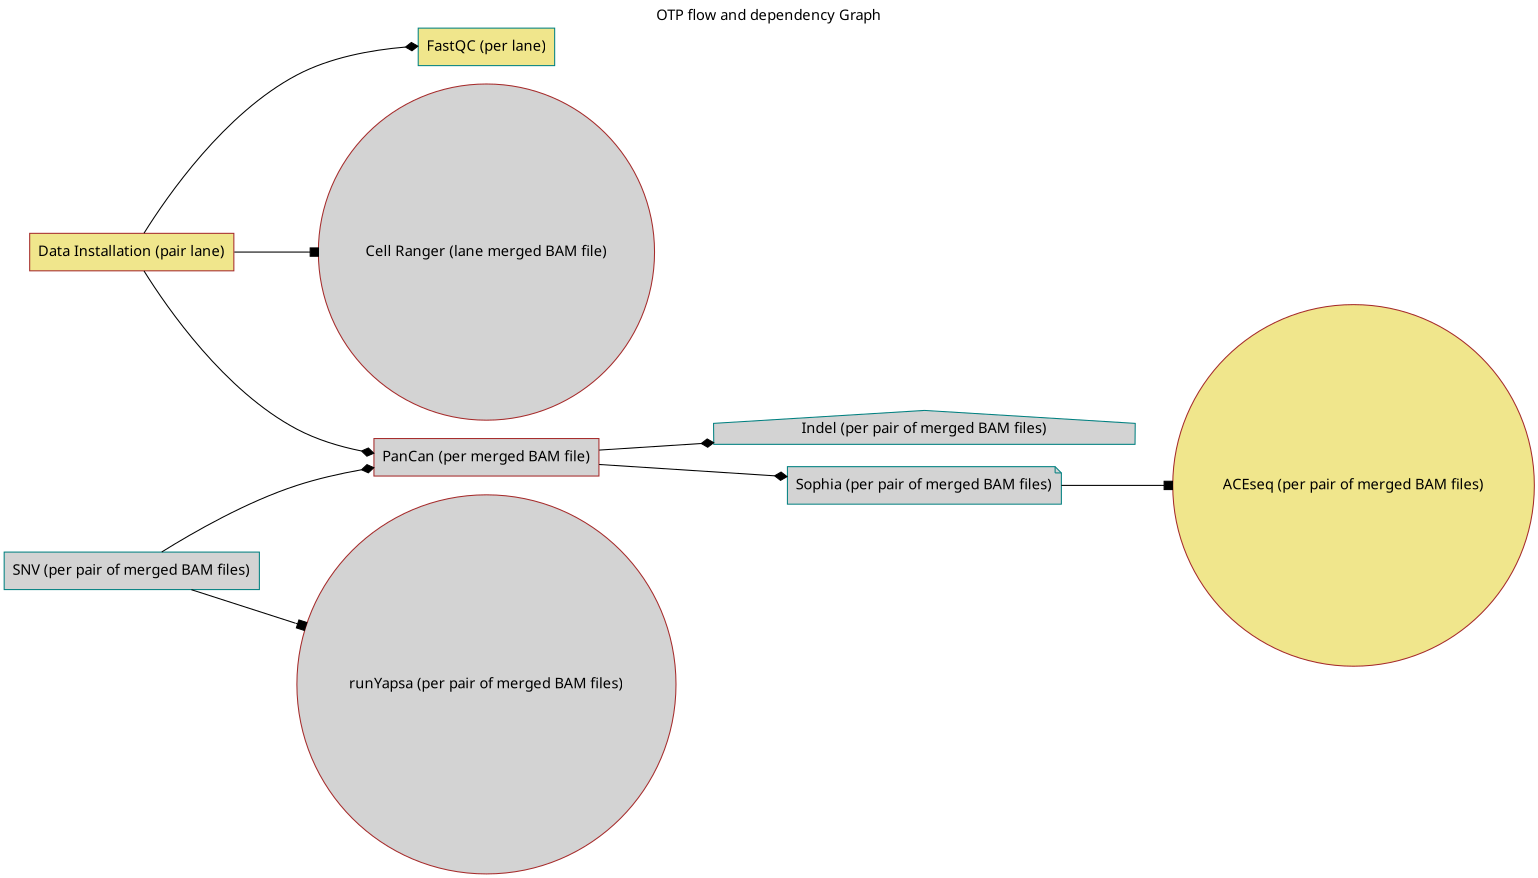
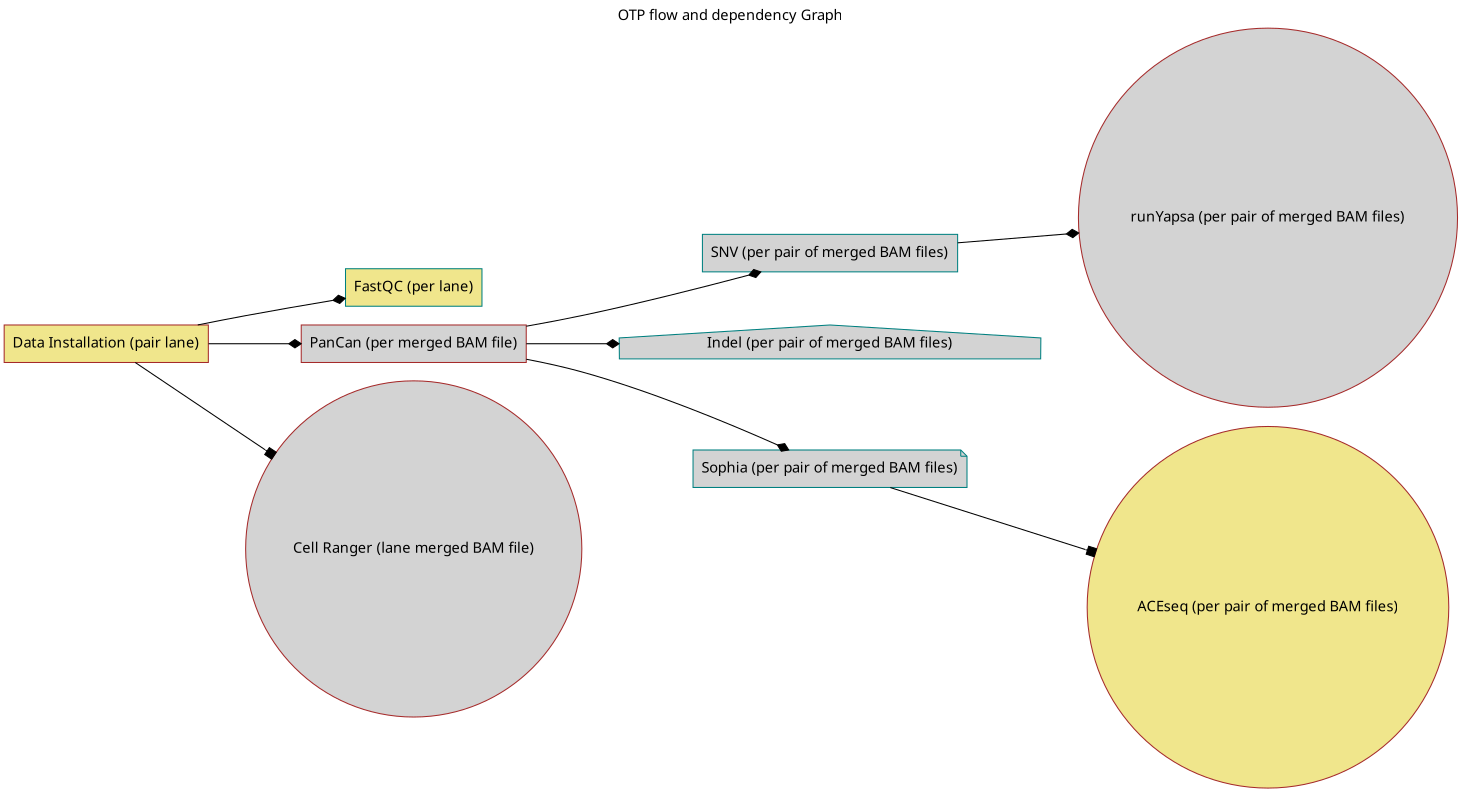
edge "SNV (per pair of merged BAM files)" -> "PanCan (per merged BAM file)": reversed
edge "SNV (per pair of merged BAM files)" -> "runYapsa (per pair of merged BAM files)": arrowhead box -> diamond
